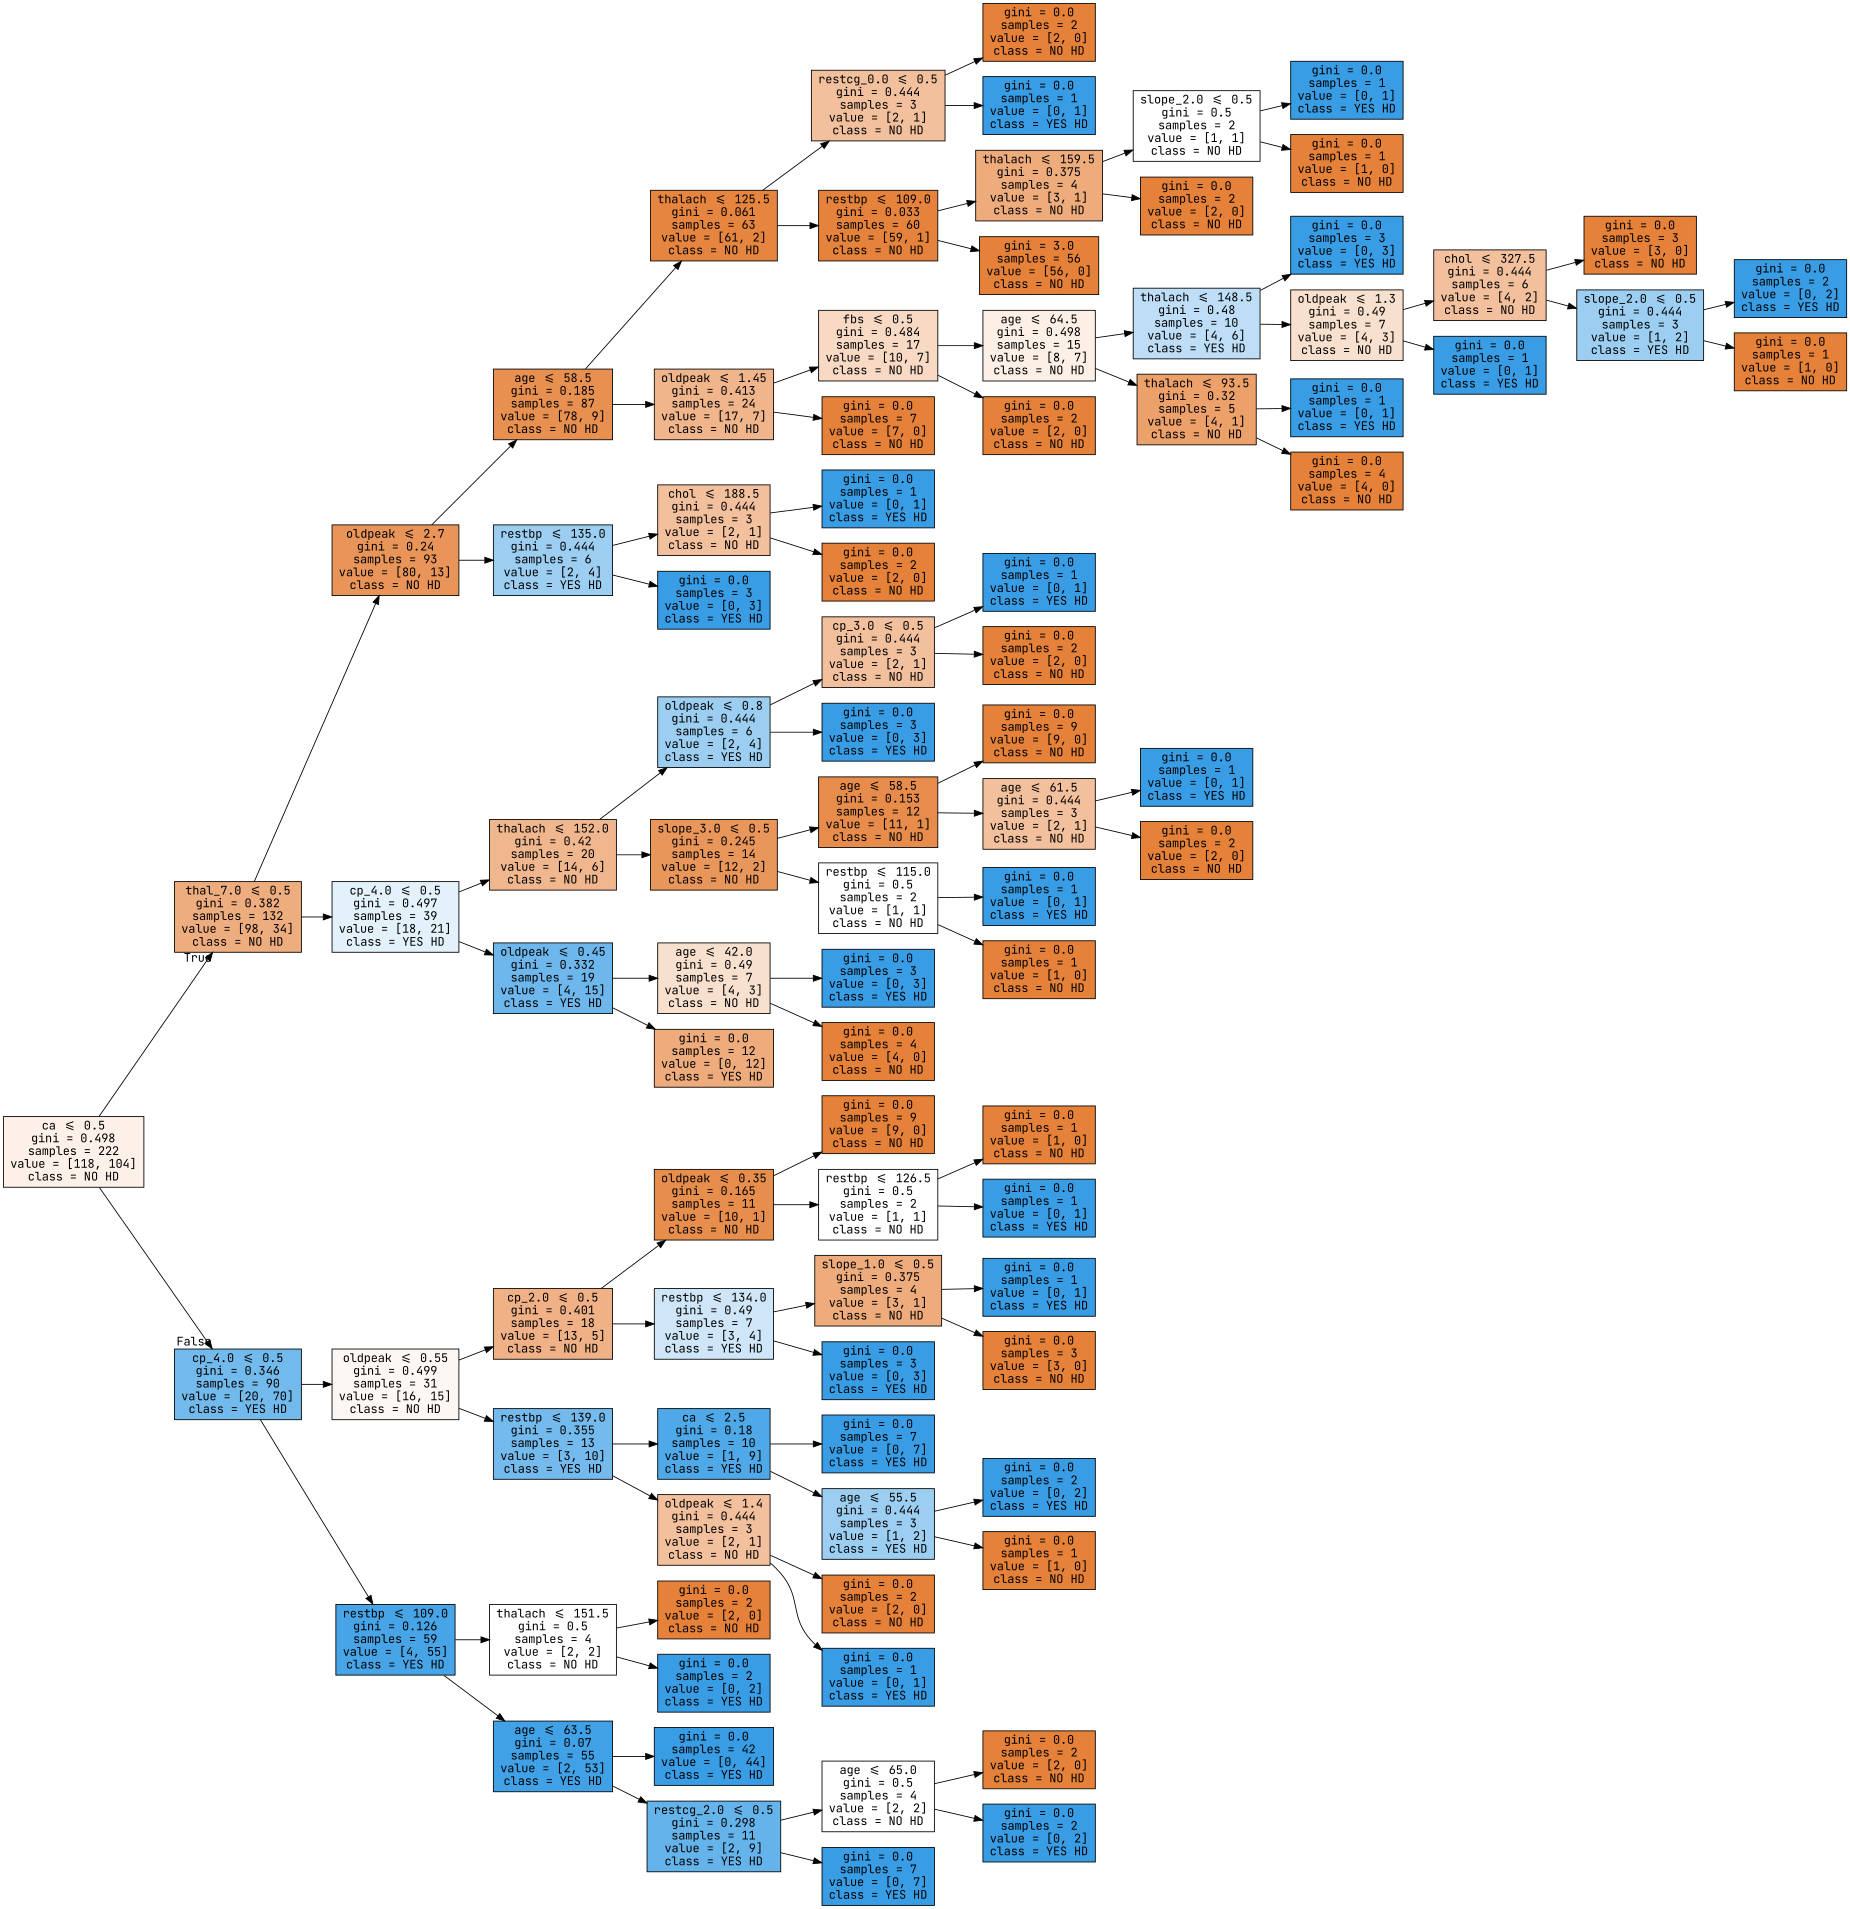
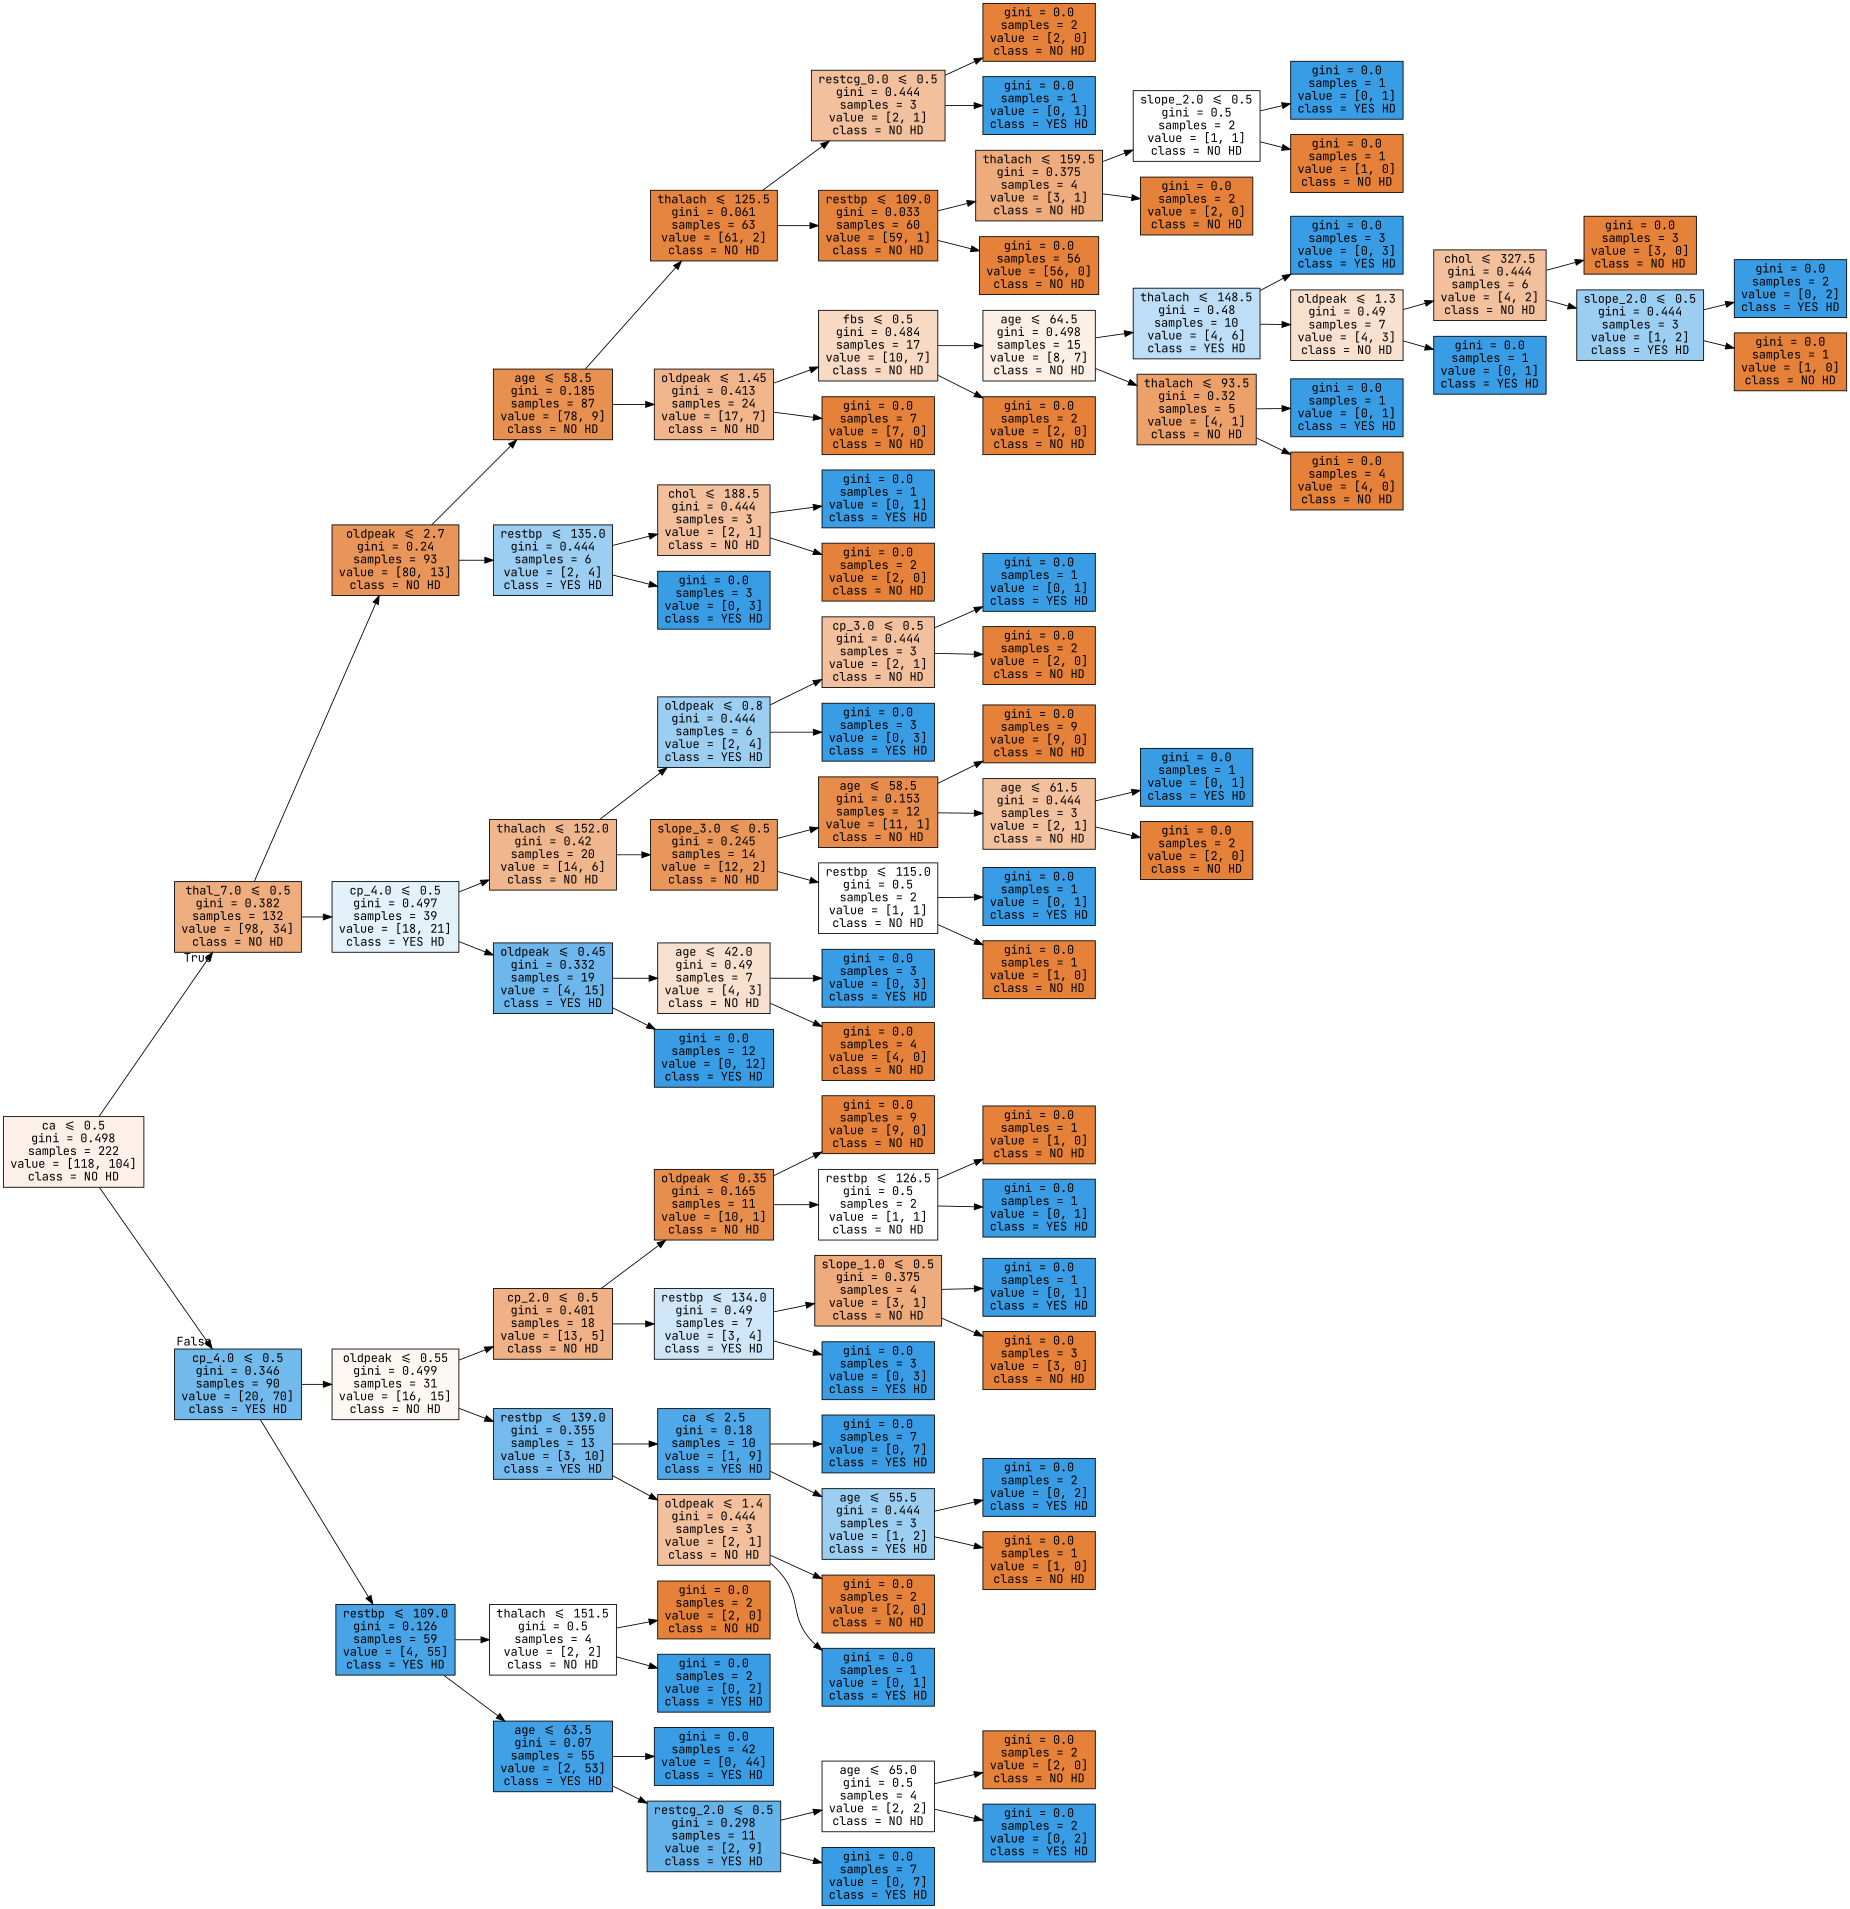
node "gini = 3.0 samples = 56 value = [56, 0] class = NO HD": label "gini = 3.0 samples = 56 value = [56, 0] class = NO HD" -> "gini = 0.0 samples = 56 value = [56, 0] class = NO HD"
node "gini = 0.0 samples = 12 value = [0, 12] class = YES HD": fillcolor #eeab7b -> #399de5
